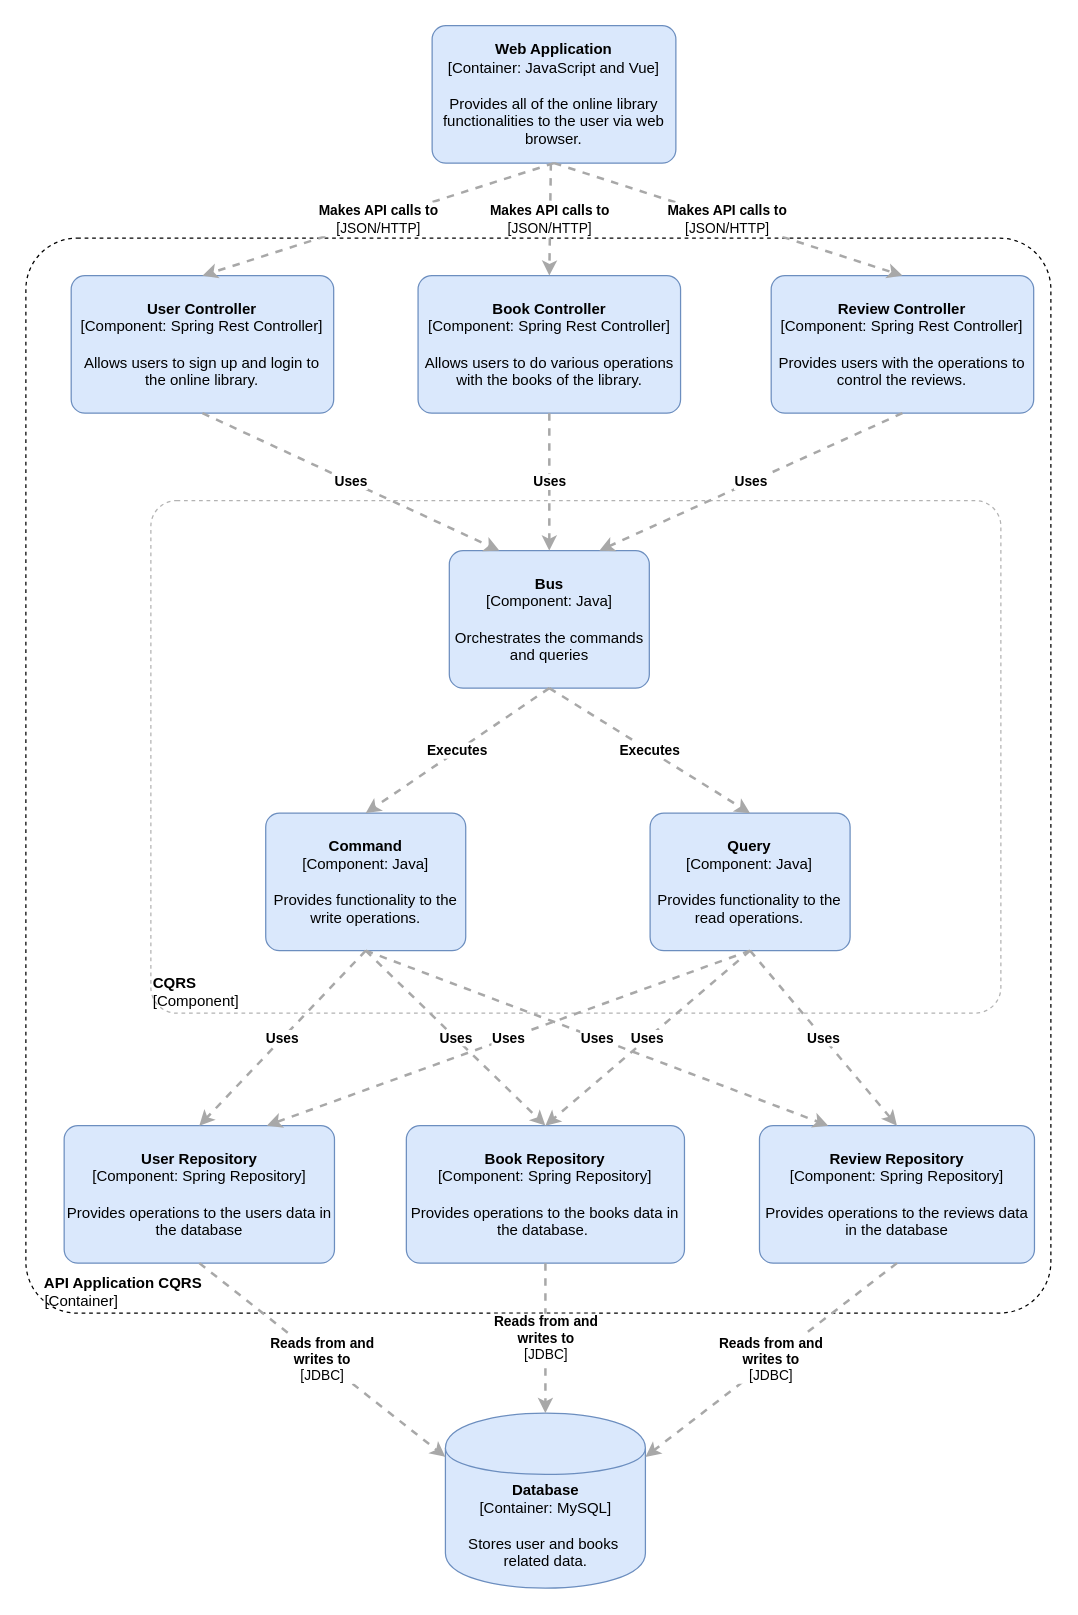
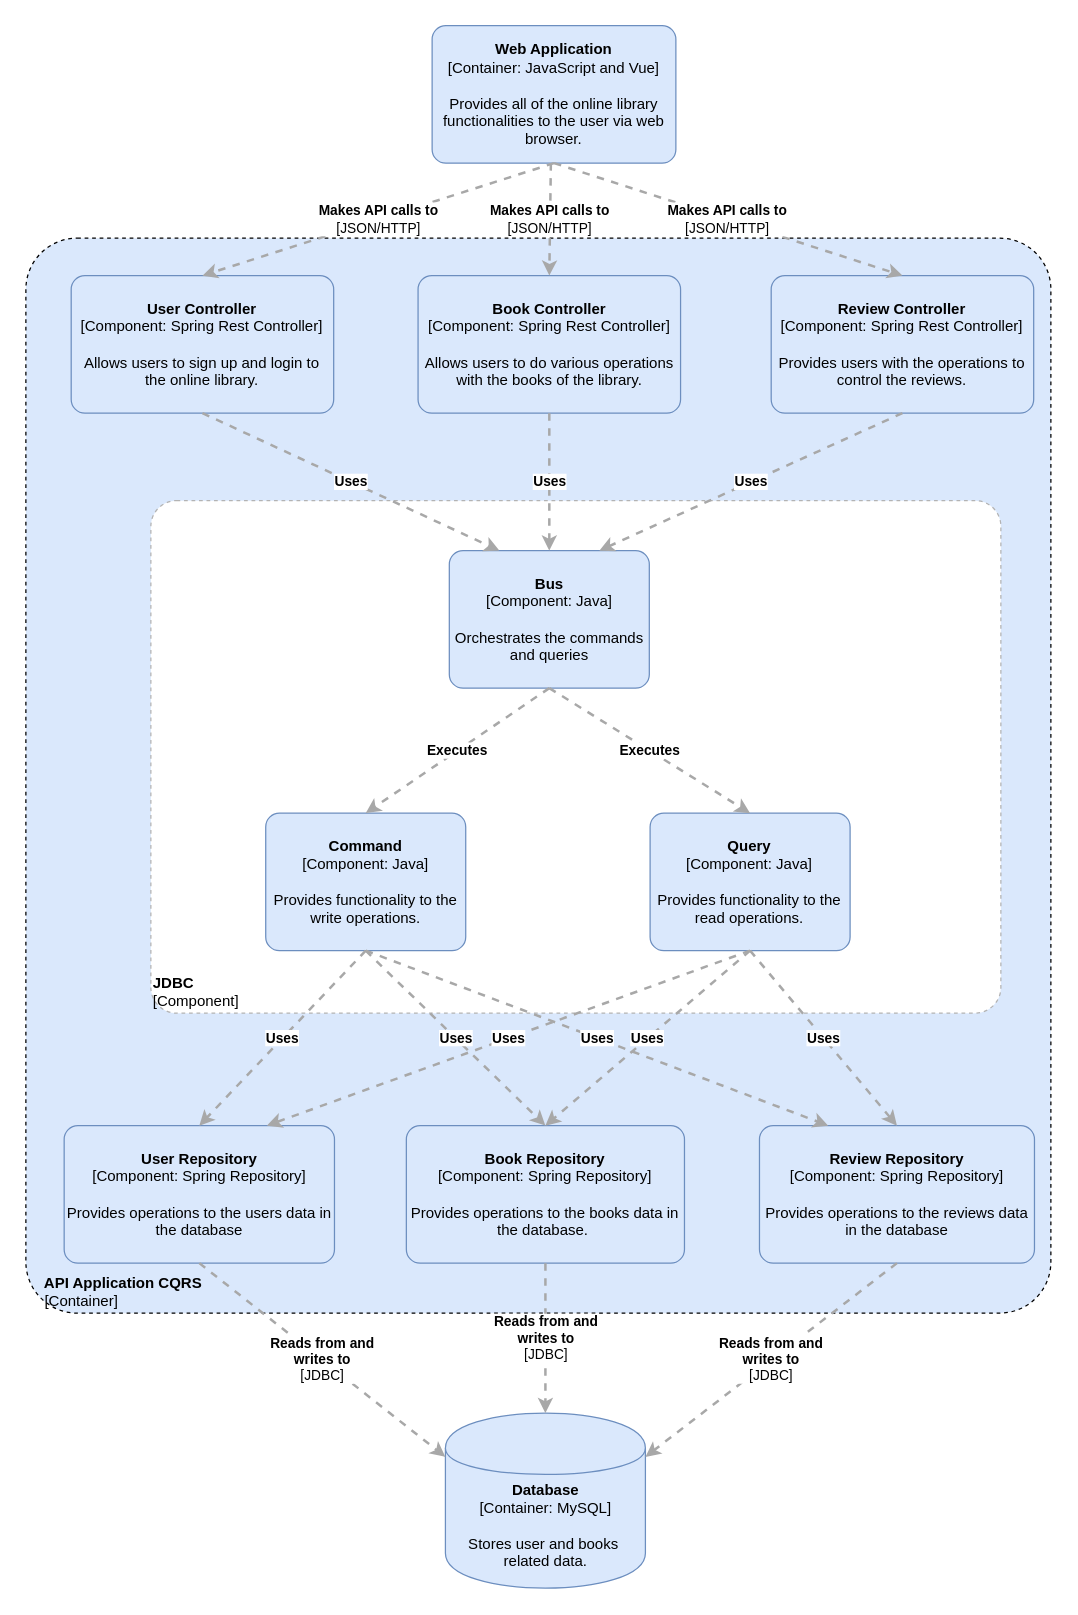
node "CQRS [Component]": label "CQRS [Component]" -> "JDBC [Component]"
node "API Application CQRS [Container]": fillcolor #ffffff -> #dae8fc
